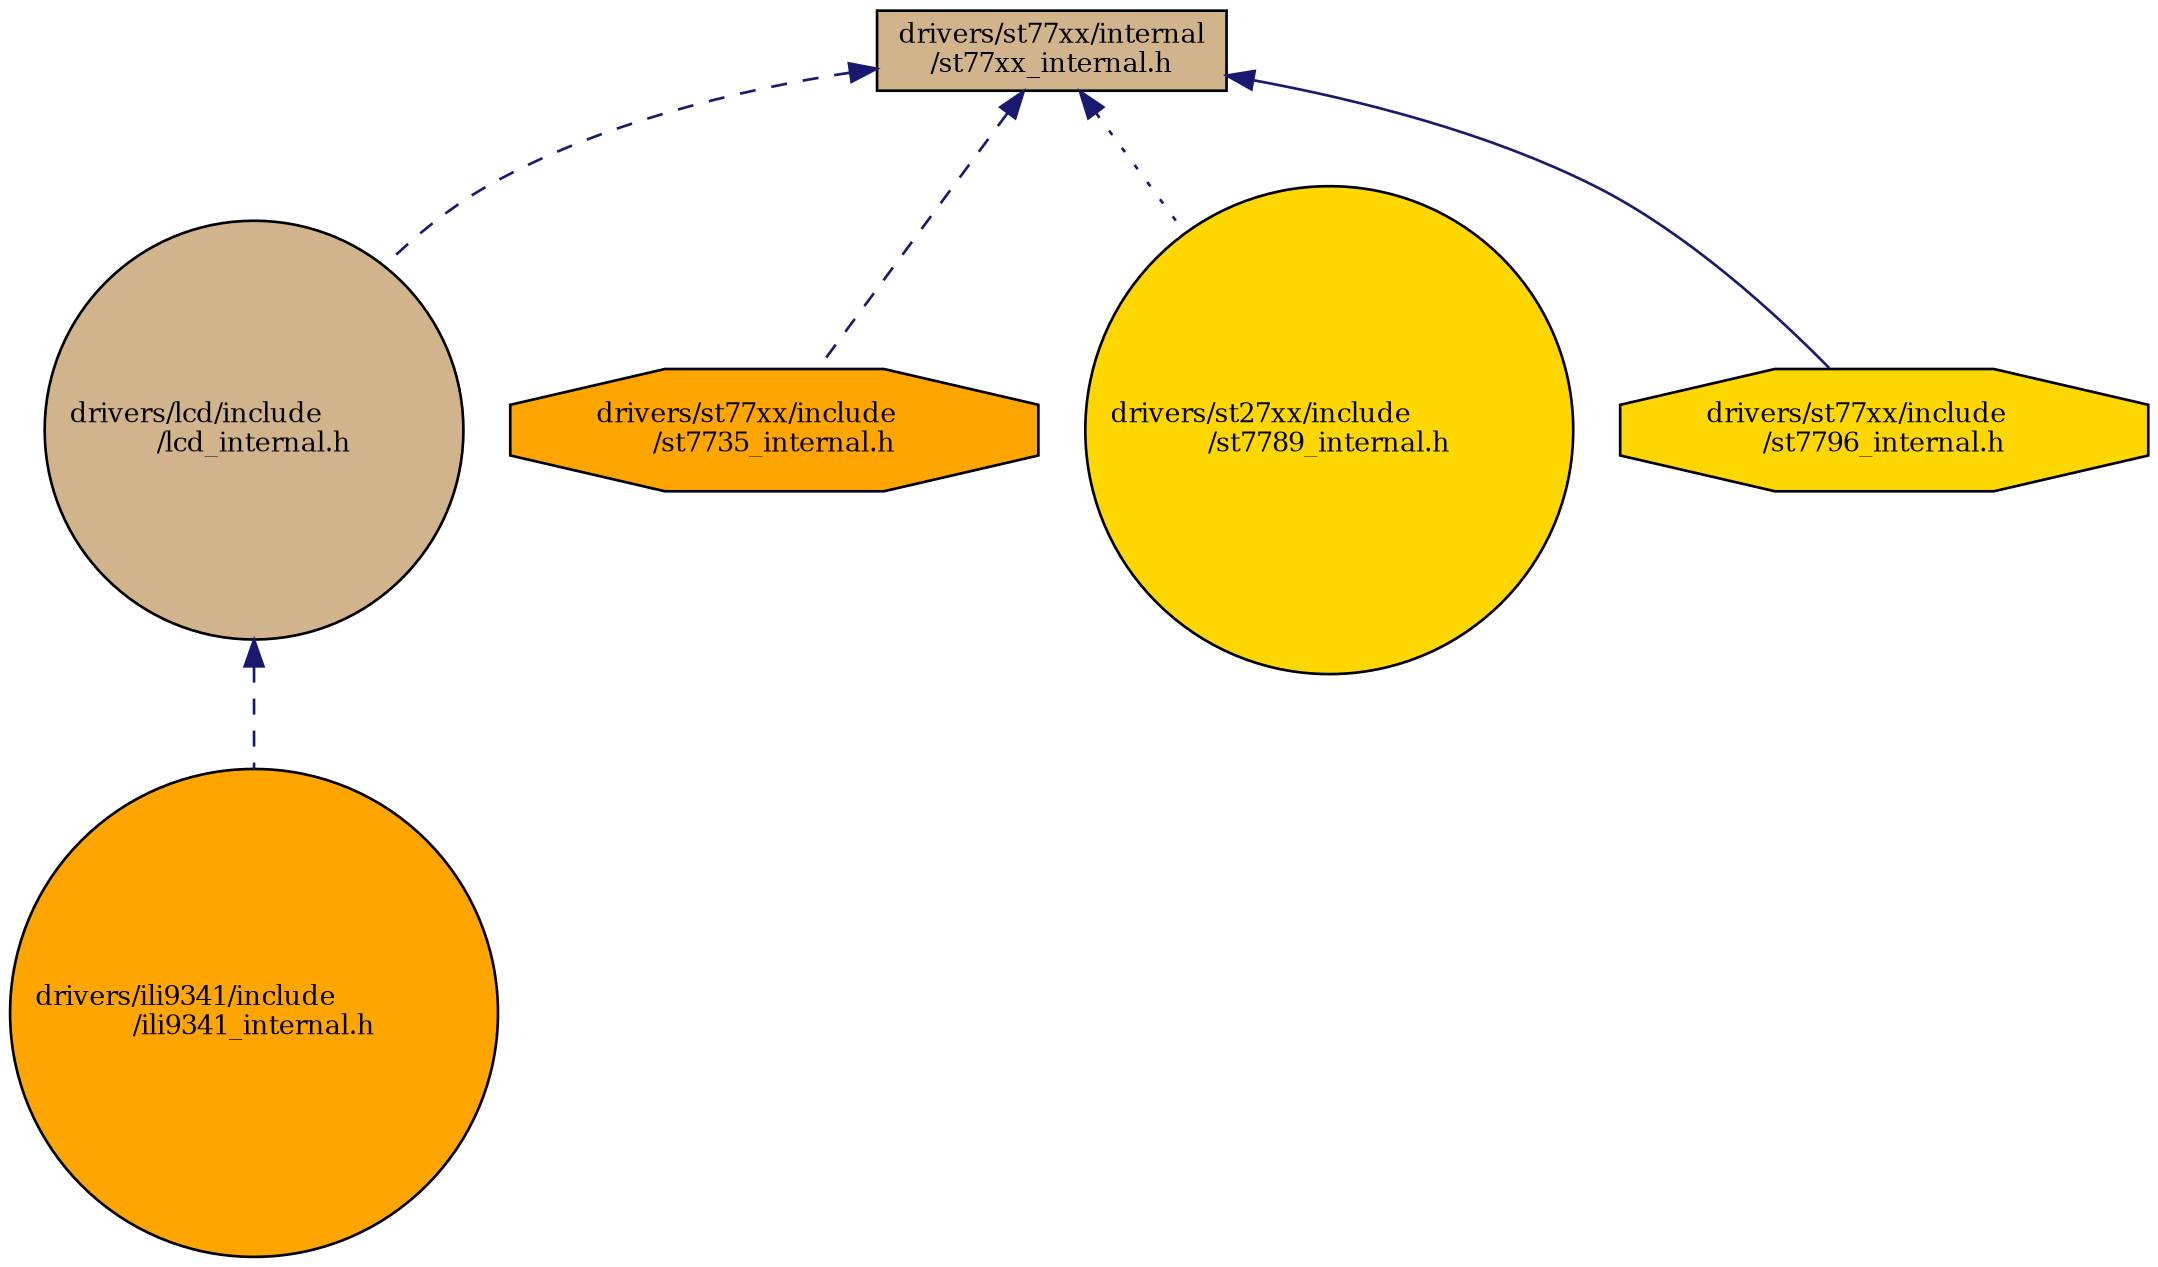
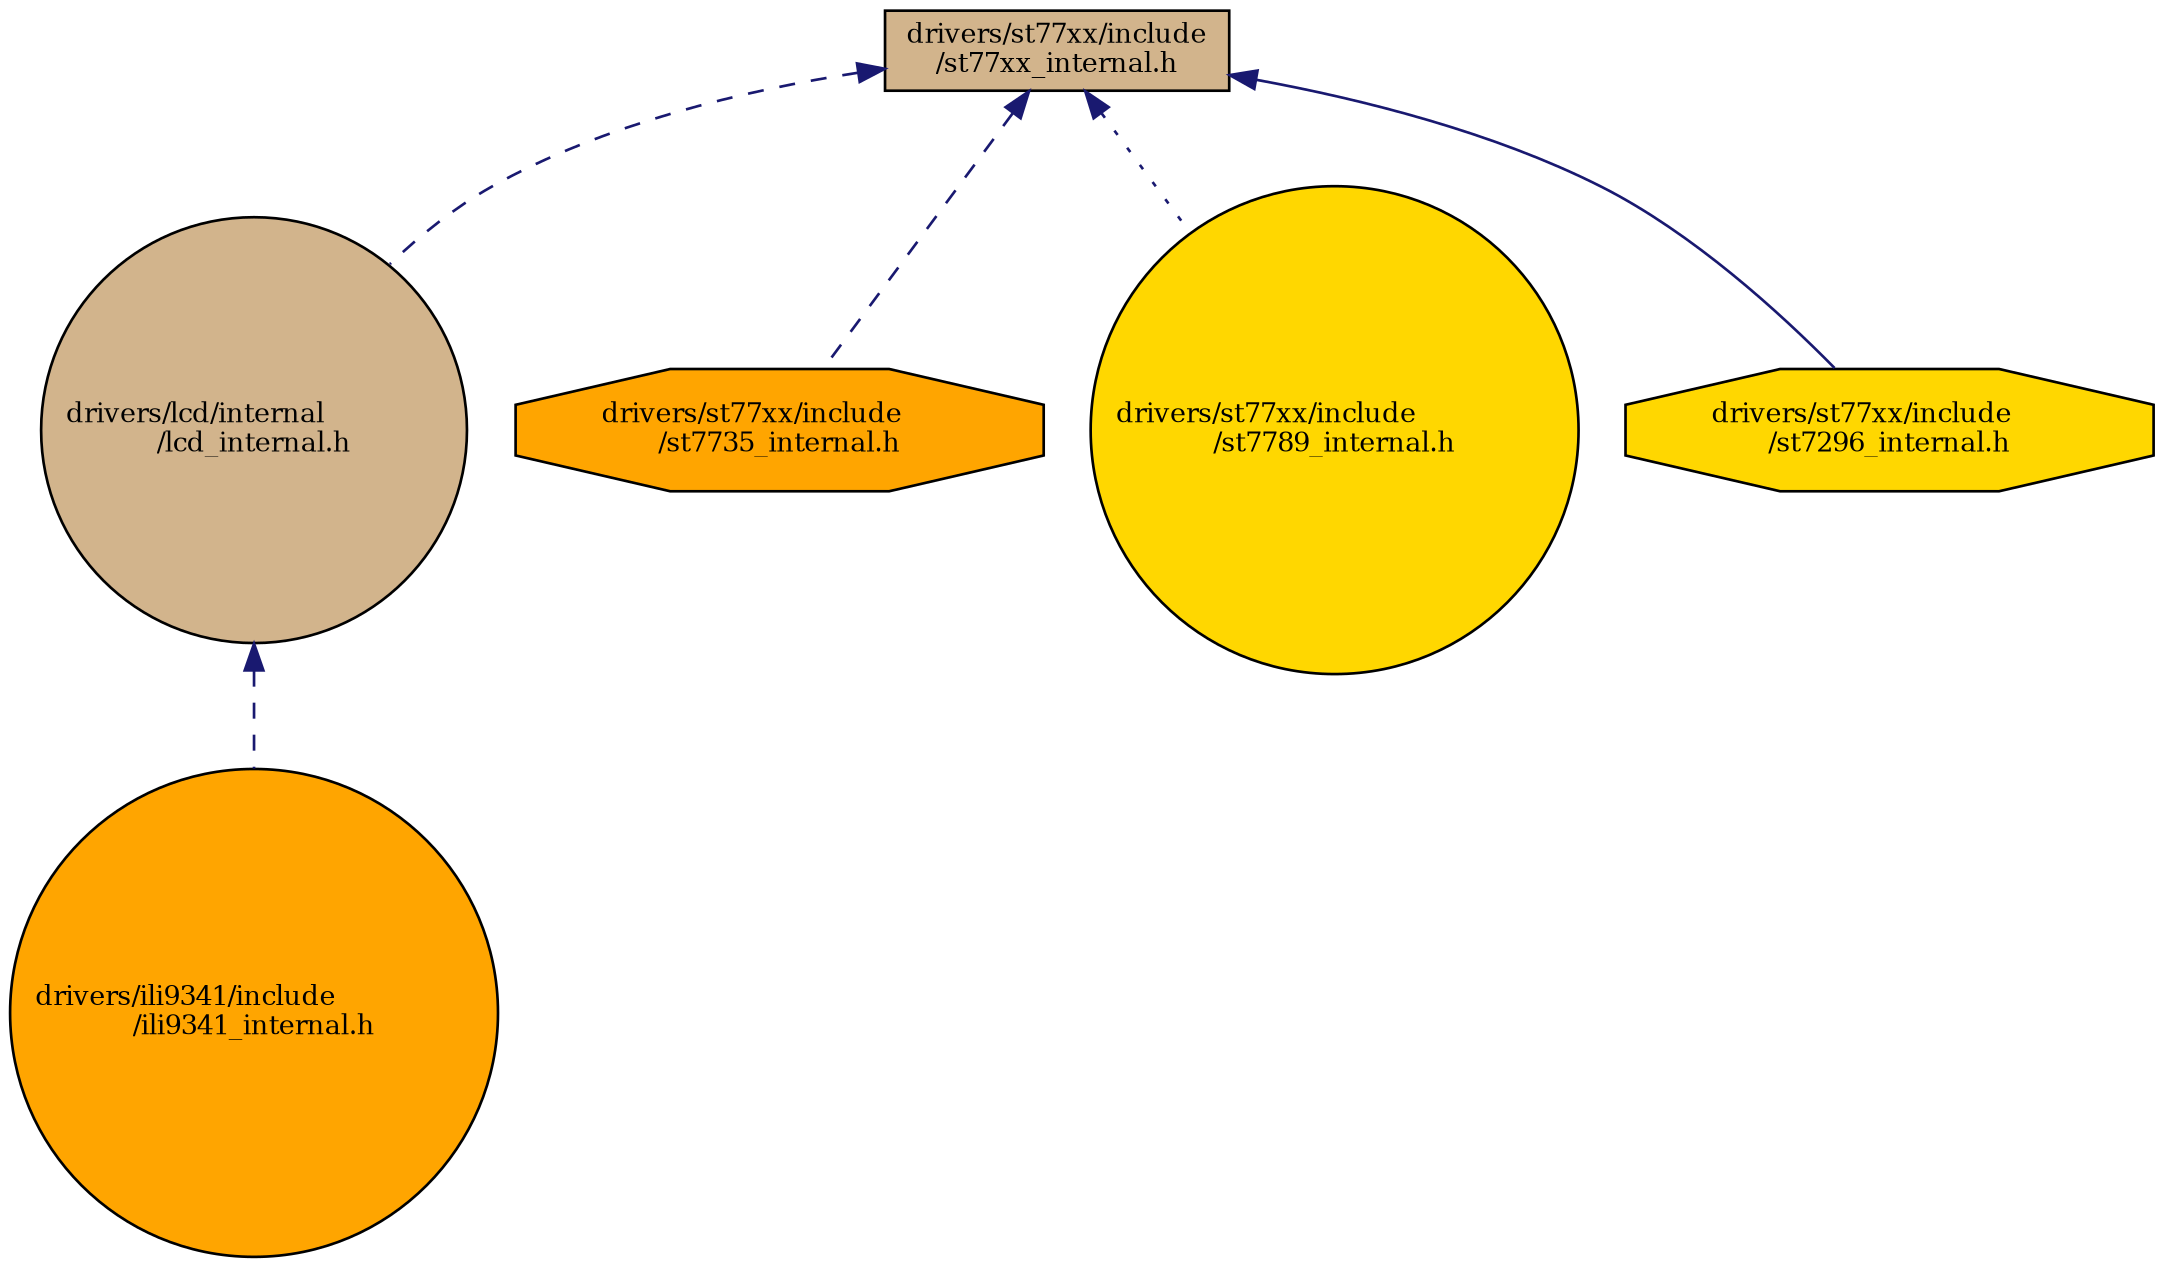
node "drivers/st77xx/internal /st77xx_internal.h": label "drivers/st77xx/internal /st77xx_internal.h" -> "drivers/st77xx/include /st77xx_internal.h"
node "drivers/lcd/include /lcd_internal.h": label "drivers/lcd/include /lcd_internal.h" -> "drivers/lcd/internal /lcd_internal.h"
node "drivers/st27xx/include /st7789_internal.h": label "drivers/st27xx/include /st7789_internal.h" -> "drivers/st77xx/include /st7789_internal.h"
node "drivers/st77xx/include /st7796_internal.h": label "drivers/st77xx/include /st7796_internal.h" -> "drivers/st77xx/include /st7296_internal.h"
